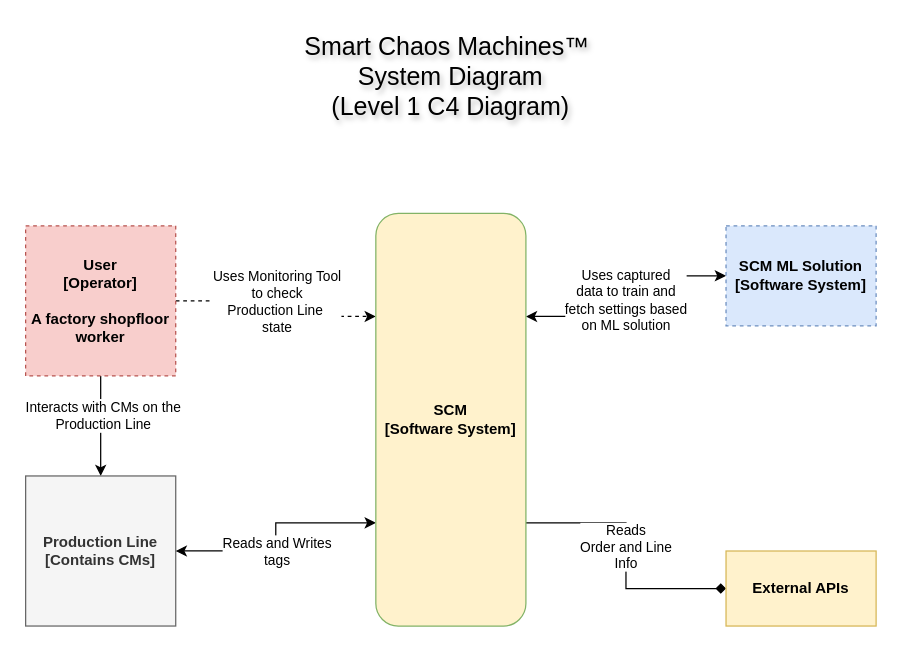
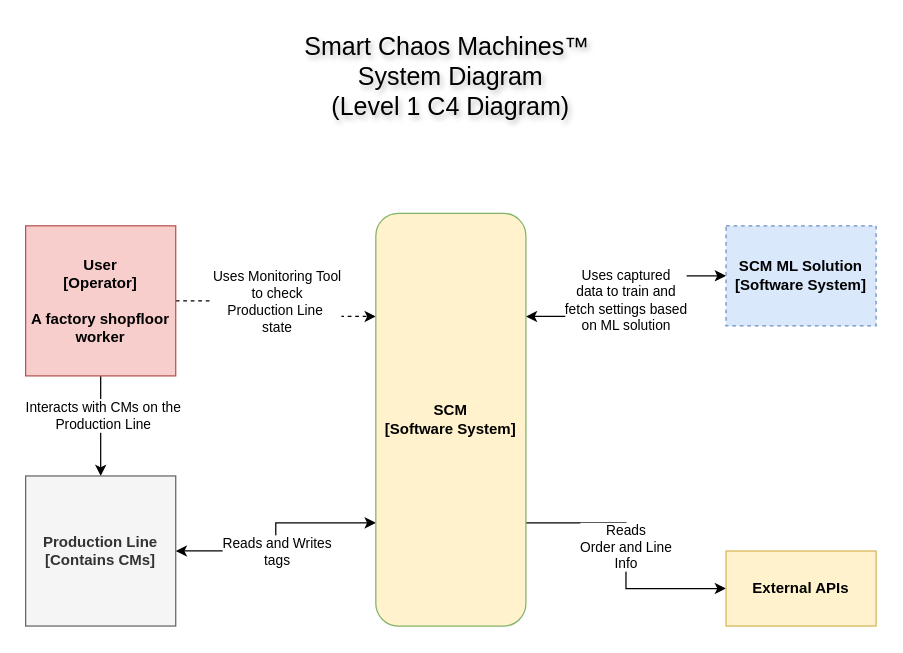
node "User [Operator] A factory shopfloor worker": style dashed -> solid
edge "SCM [Software System]" -> "External APIs": arrowhead diamond -> classic
